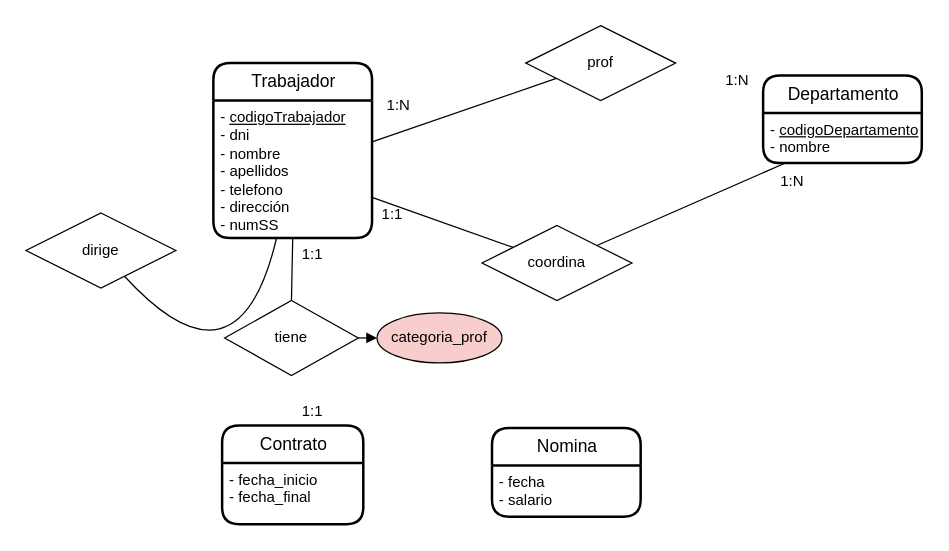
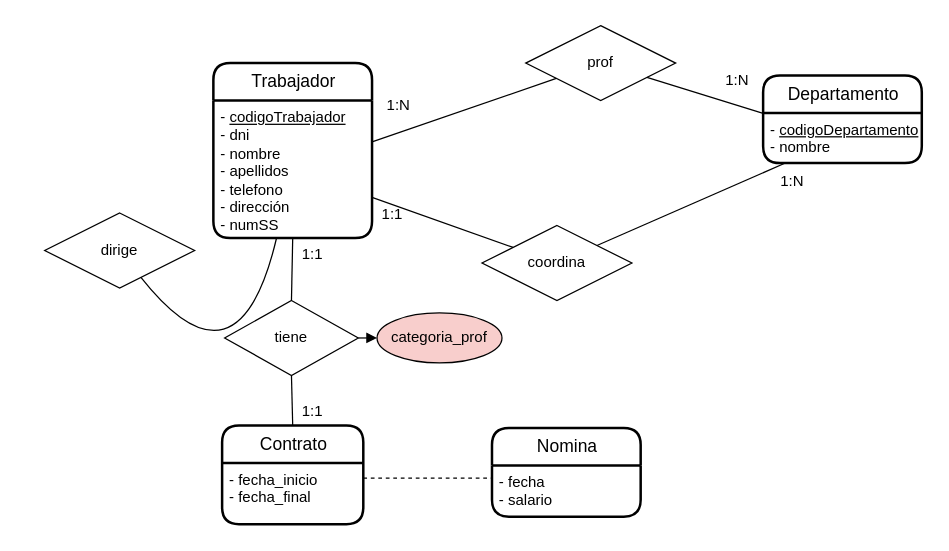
edge "prof" -- "- codigoDepartamento - nombre": added
node "dirige": moved (101, 251) -> (119, 251)
edge "tiene" -- "Contrato": added
edge "- fecha - salario" -- "- fecha_inicio - fecha_final": added
